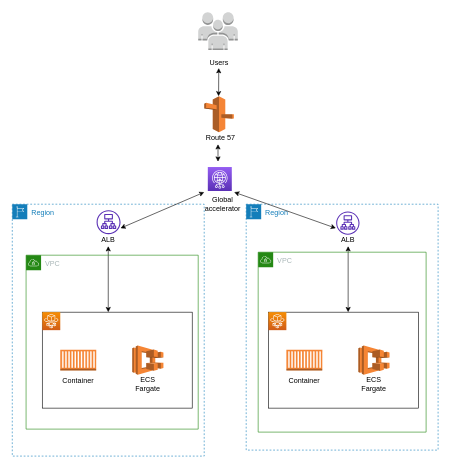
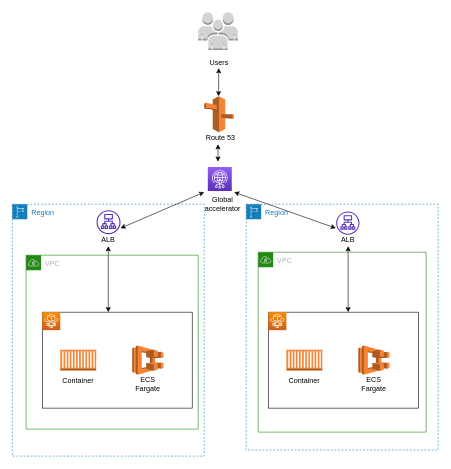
node "Route 57": label "Route 57" -> "Route 53"
